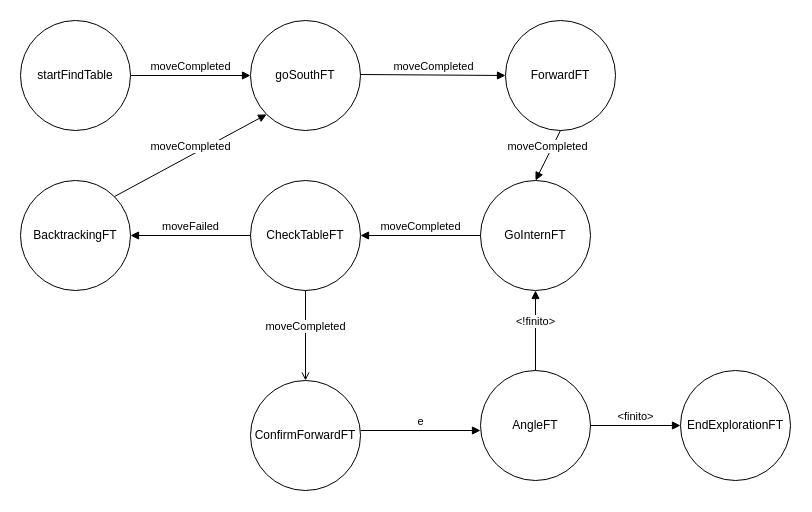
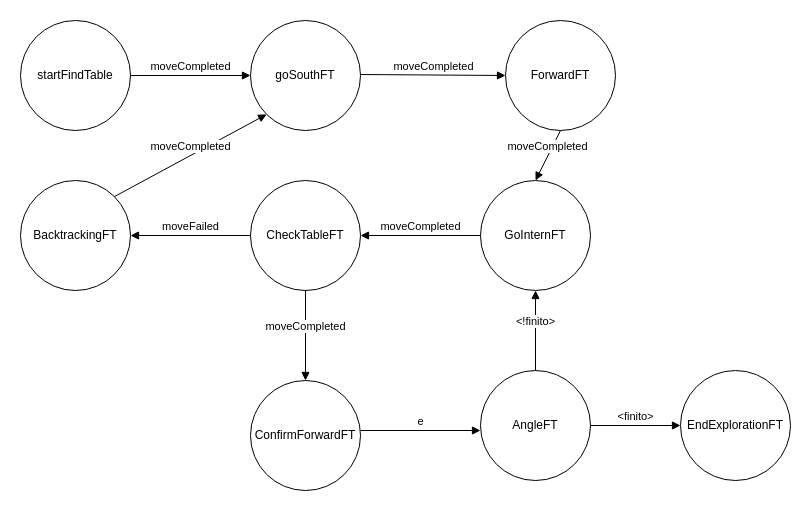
edge "CheckTableFT" -> "ConfirmForwardFT": arrowhead open -> block
